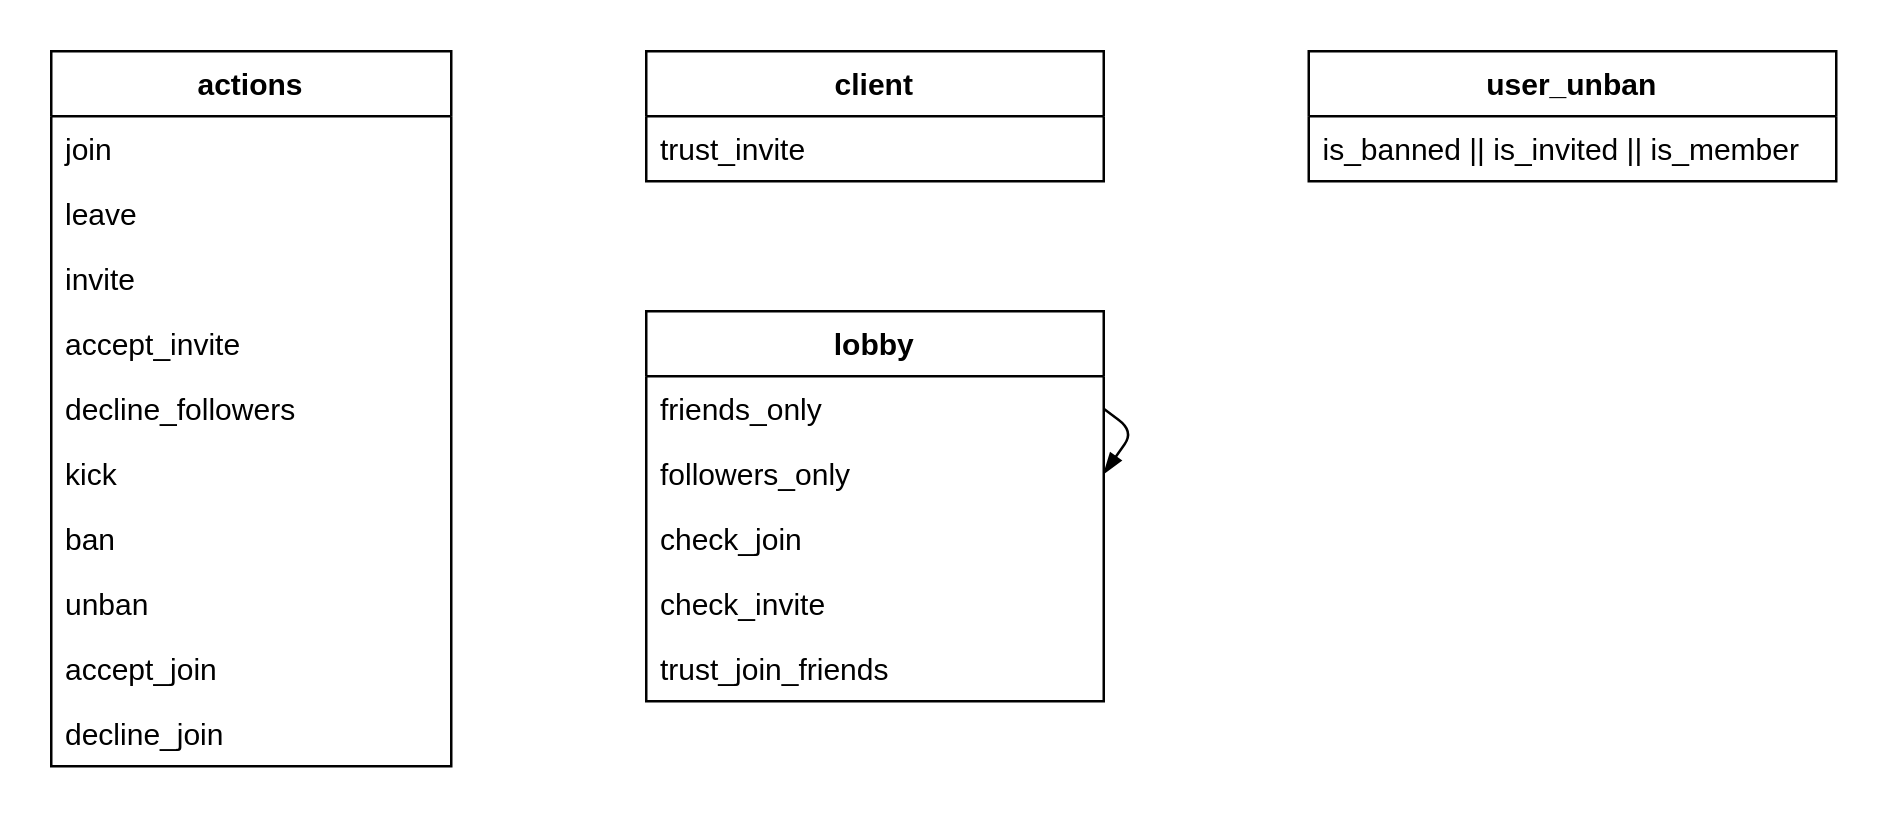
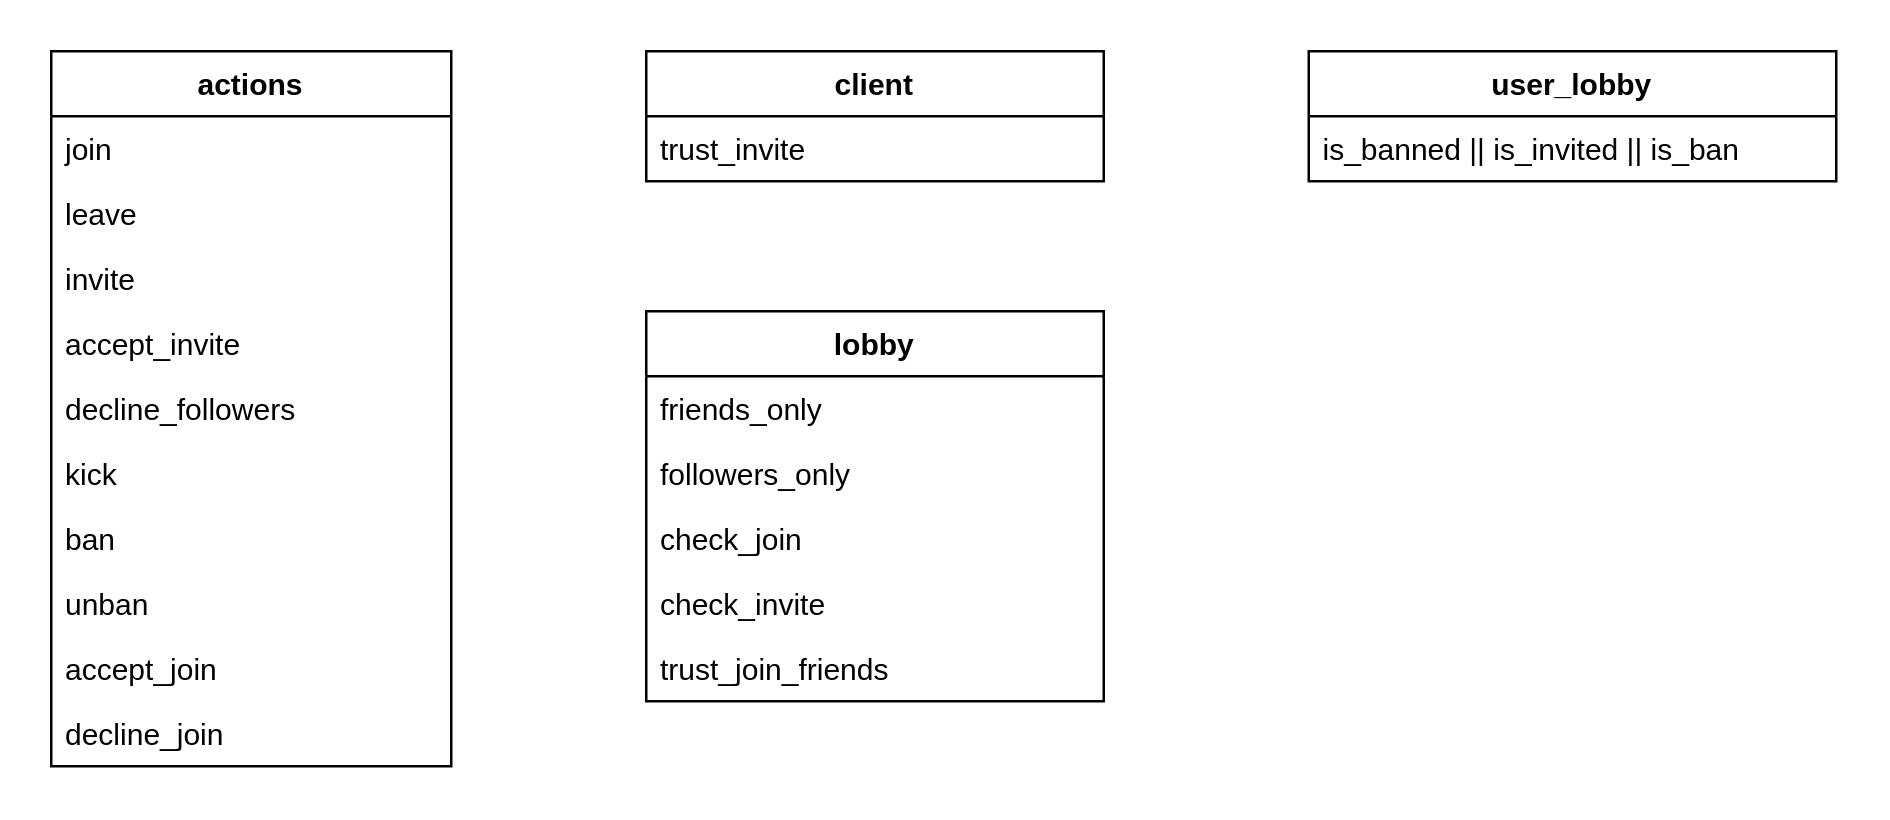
node "user_unban": label "user_unban" -> "user_lobby"
node "is_banned || is_invited || is_member": label "is_banned || is_invited || is_member" -> "is_banned || is_invited || is_ban"
edge "friends_only" -> "followers_only": removed
